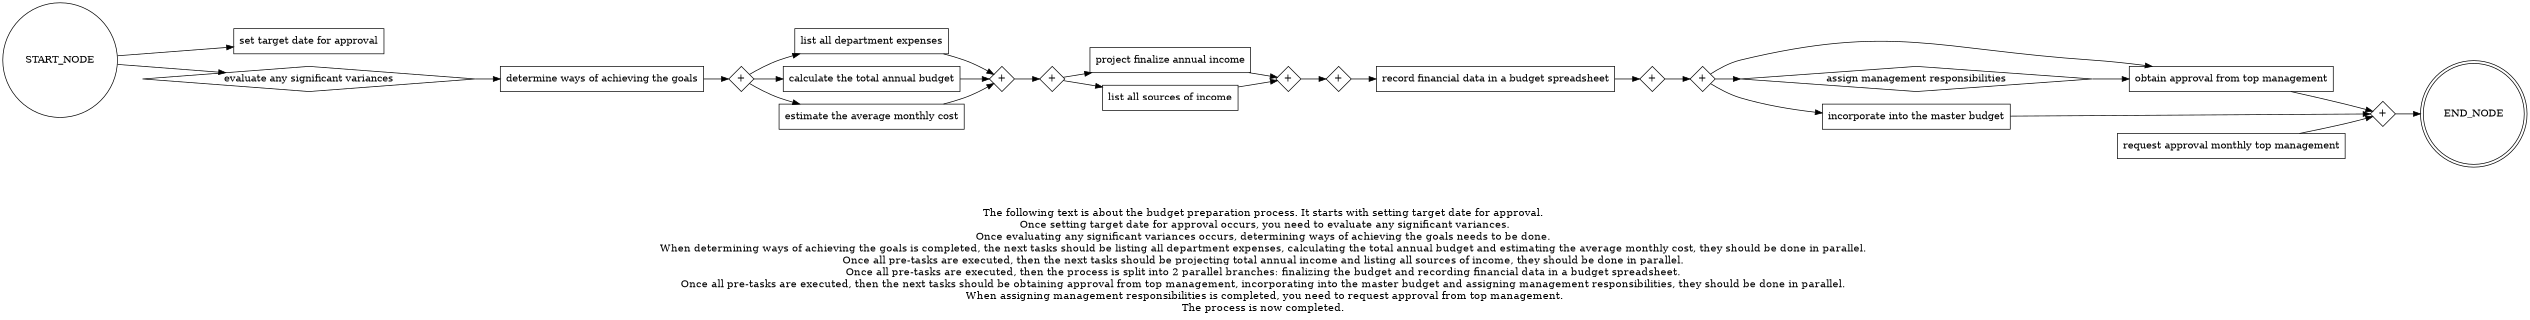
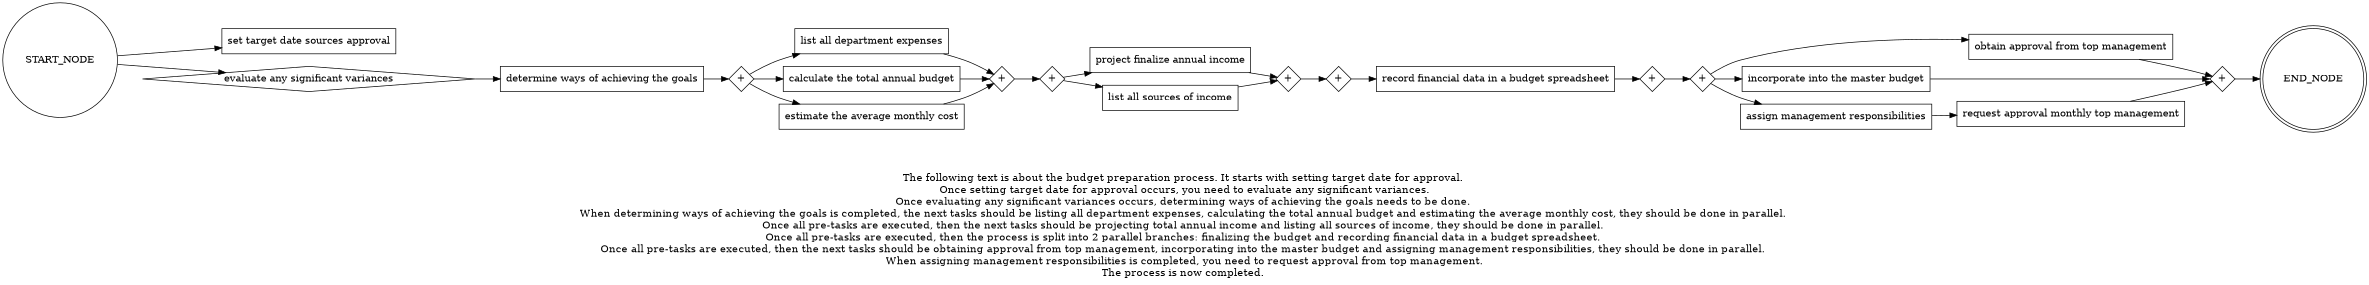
node "set target date for approval": label "set target date for approval" -> "set target date sources approval"
node "assign management responsibilities": shape diamond -> box
edge "assign management responsibilities" -> "obtain approval from top management": now "assign management responsibilities" -> "request approval monthly top management"
